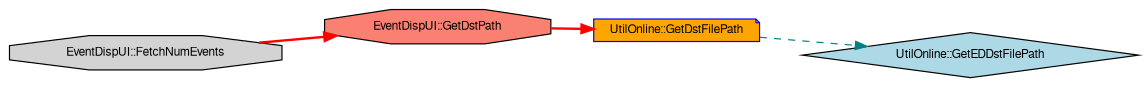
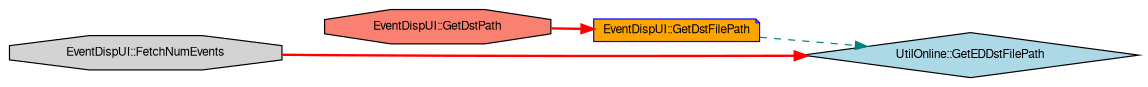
node "UtilOnline::GetDstFilePath": label "UtilOnline::GetDstFilePath" -> "EventDispUI::GetDstFilePath"
edge "EventDispUI::FetchNumEvents" -> "EventDispUI::GetDstPath": now "EventDispUI::FetchNumEvents" -> "UtilOnline::GetEDDstFilePath"
